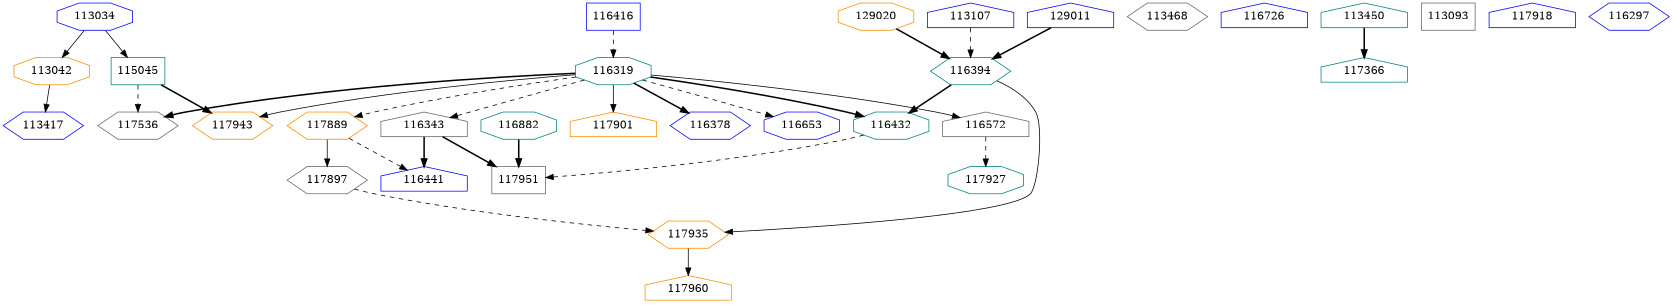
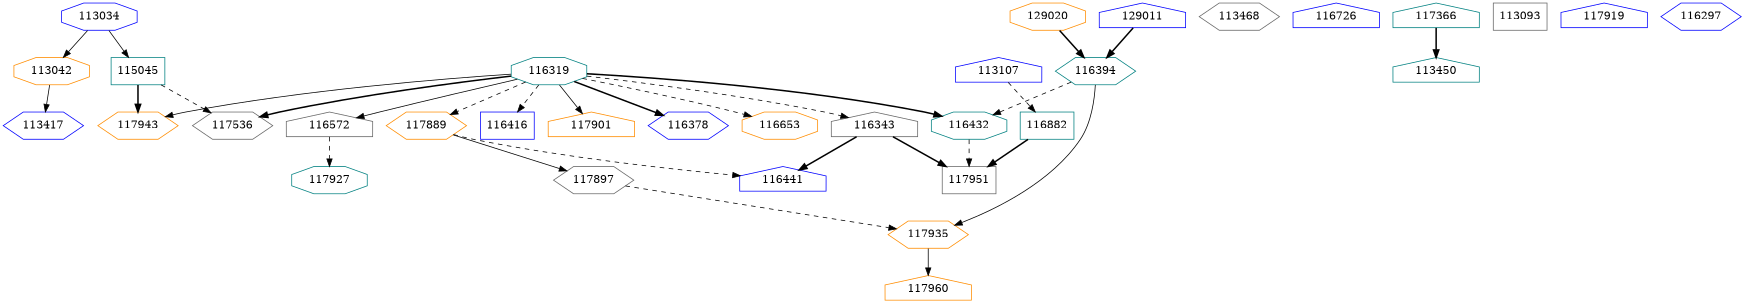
node "117918": label "117918" -> "117919"
edge "113107" -> "116394": now "113107" -> "116882"
edge "113450" -> "117366": reversed
edge "116416" -> "116319": reversed
edge "116394" -> "116432": style bold -> dashed
node "116882": shape octagon -> box
node "116653": color blue -> darkorange
